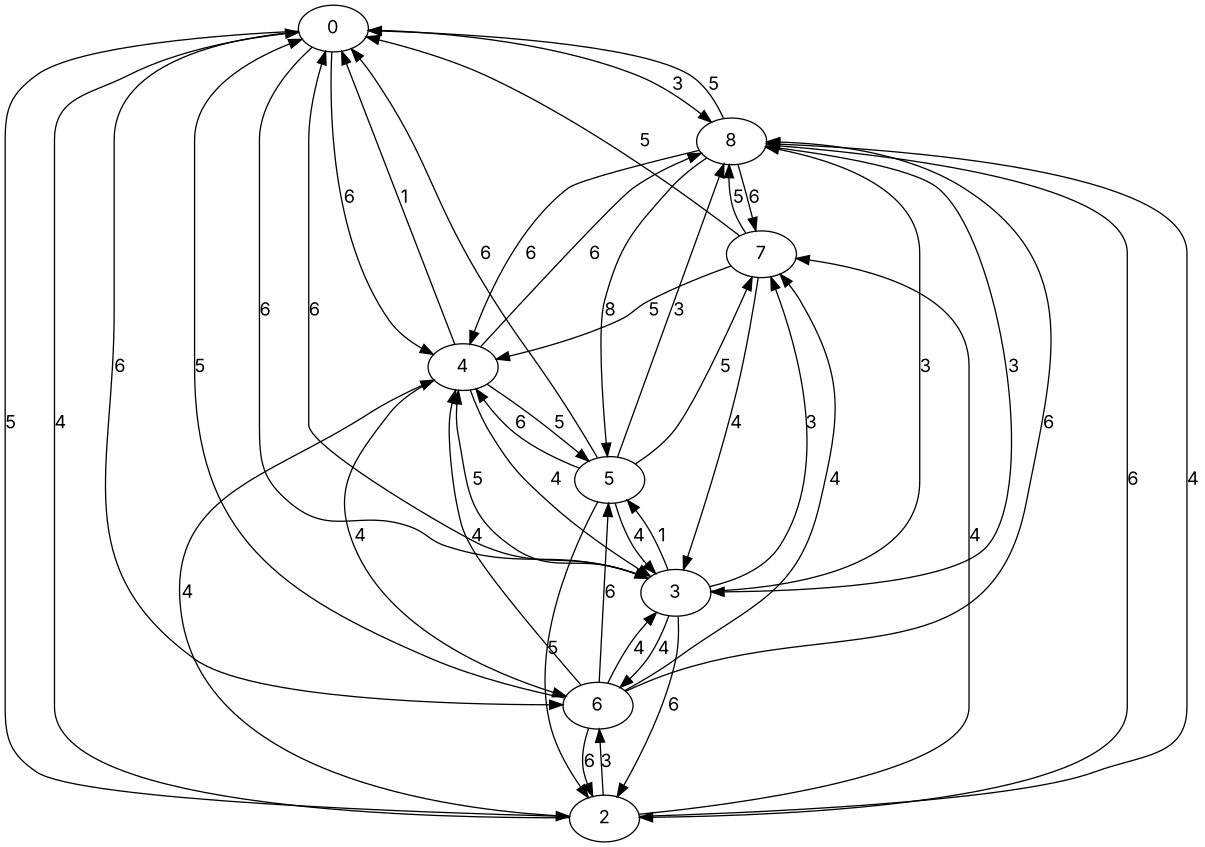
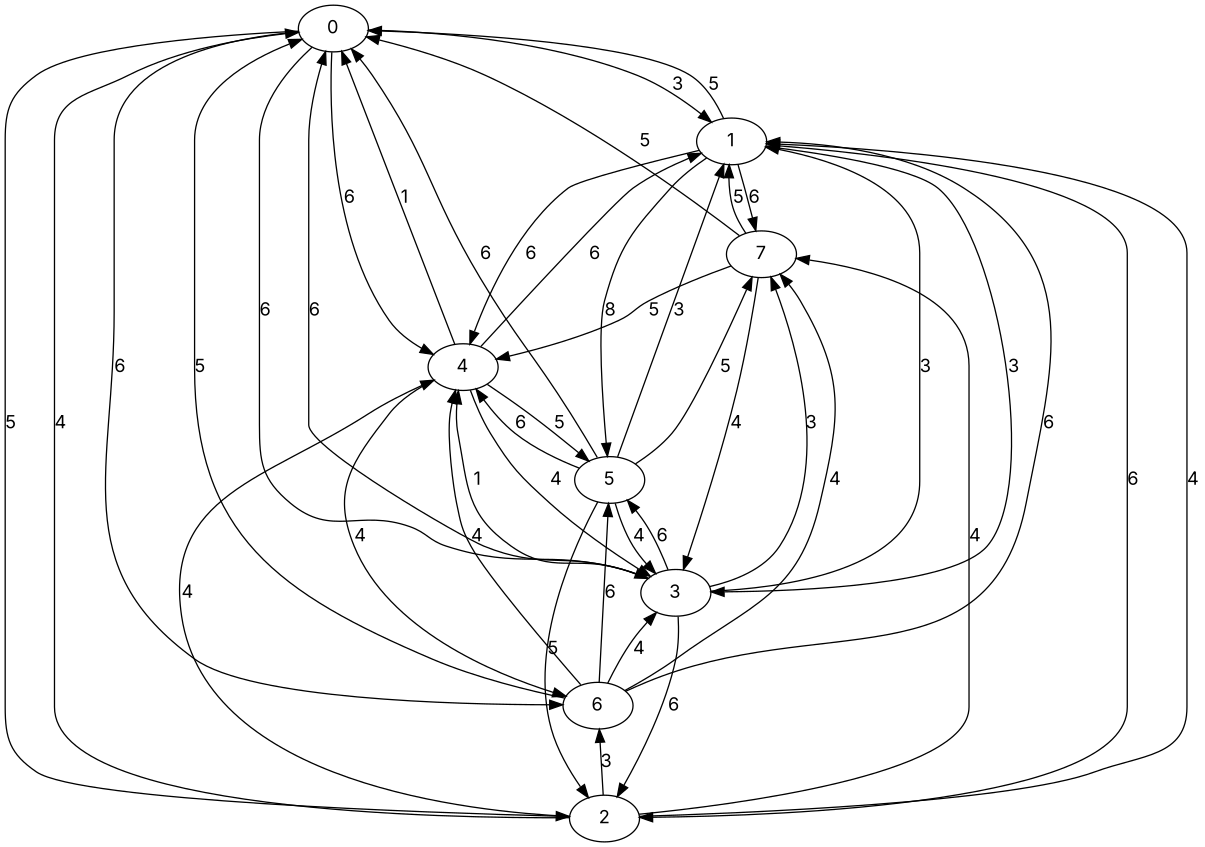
node "8": label "8" -> "1"
edge "3" -> "4": label "5" -> "1"
edge "3" -> "5": label "1" -> "6"
edge "3" -> "6": removed, label "4"
edge "6" -> "2": removed, label "6"
